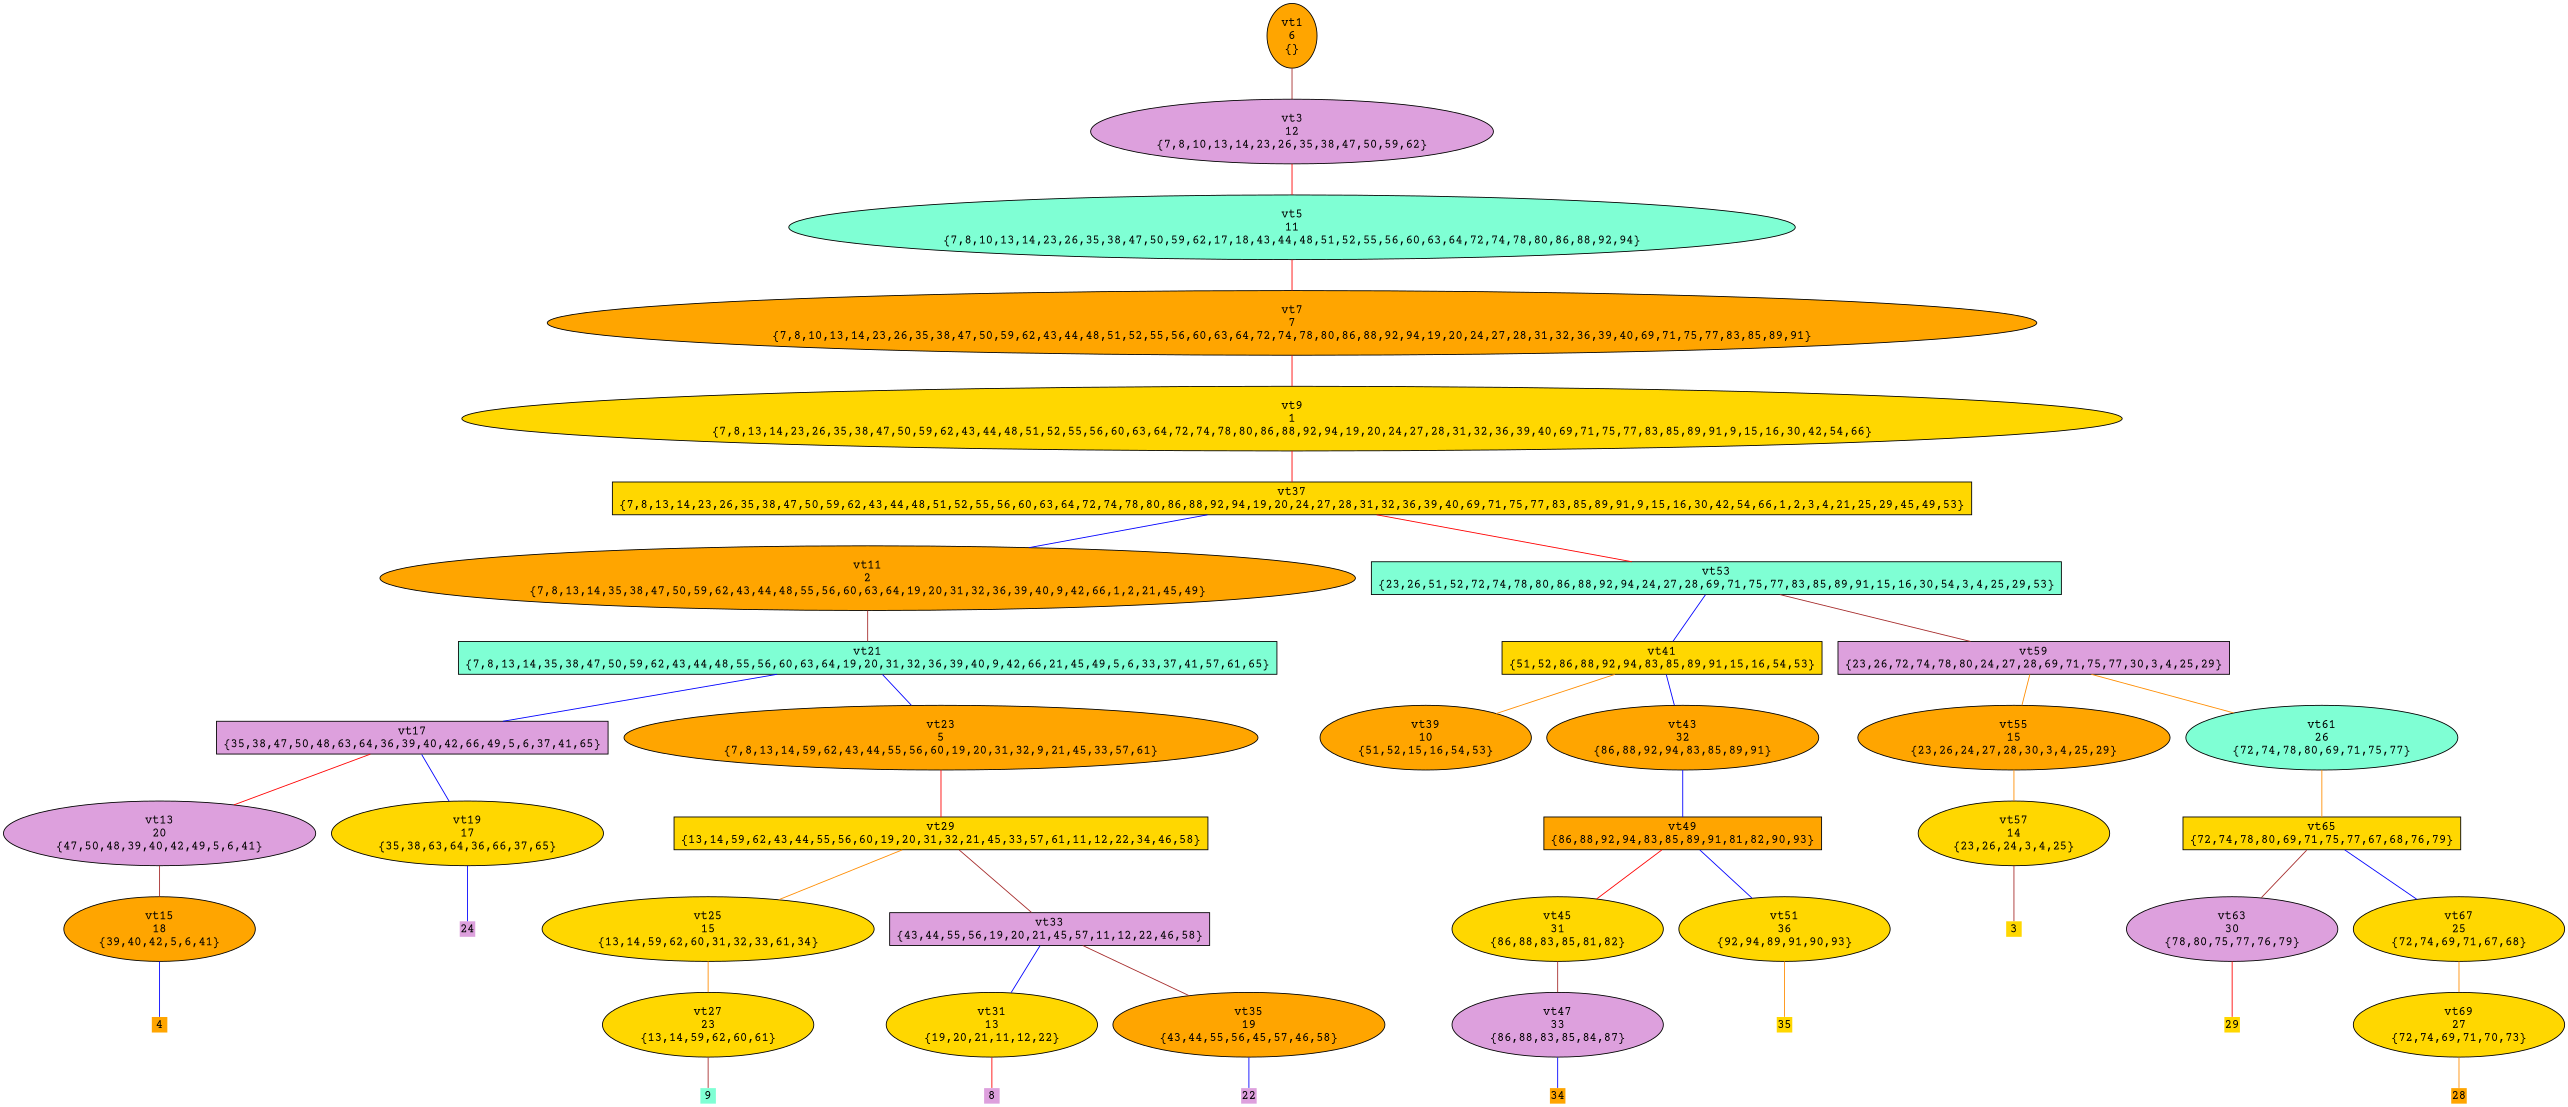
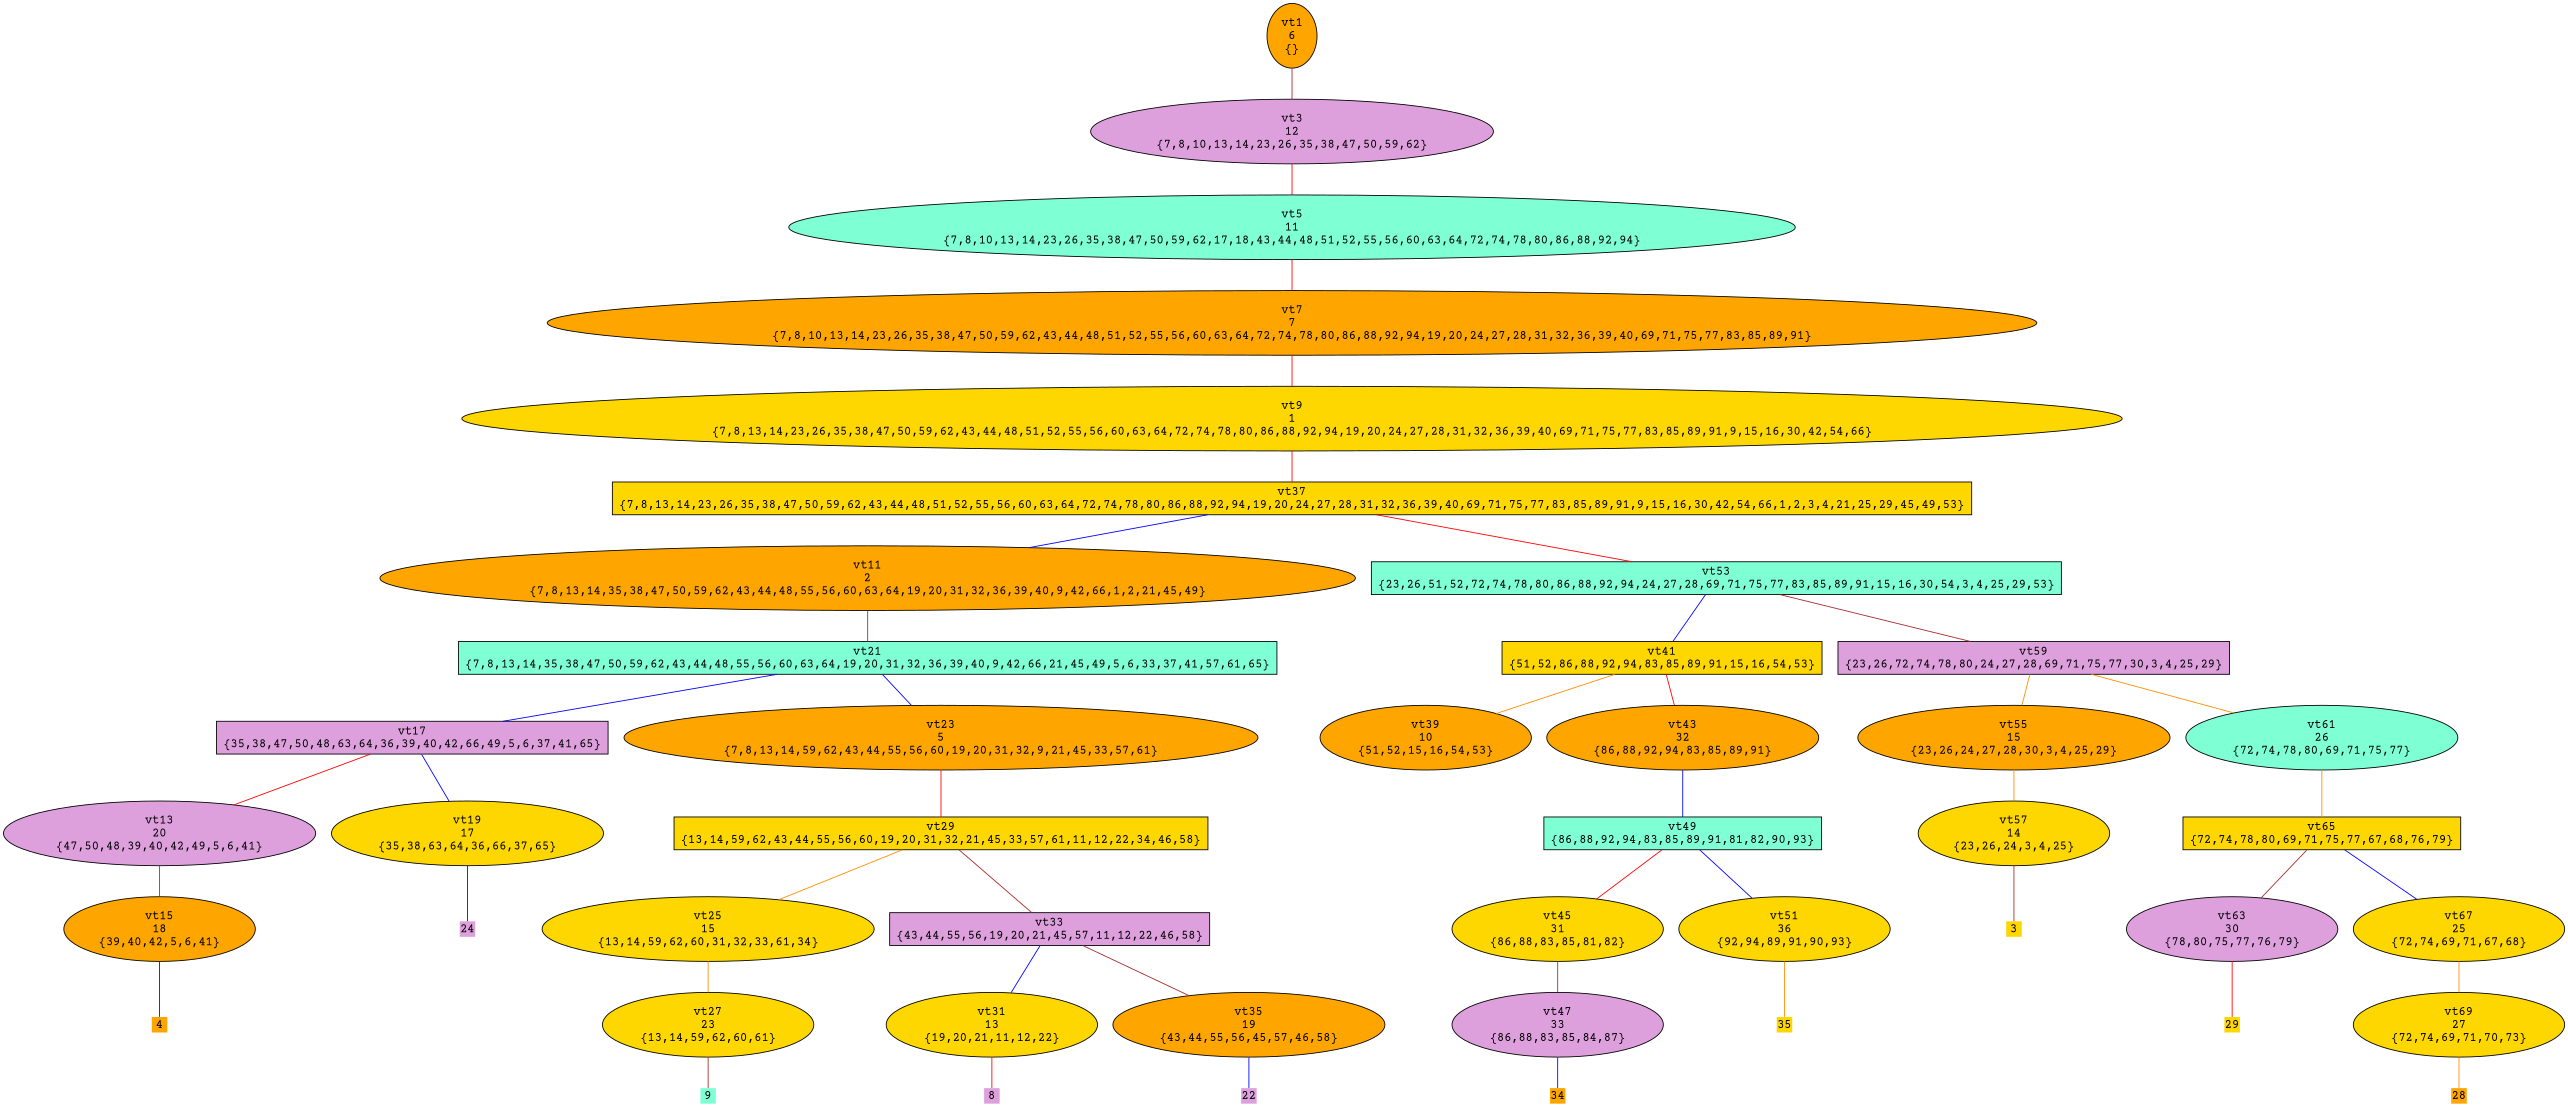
edge "vt41 {51,52,86,88,92,94,83,85,89,91,15,16,54,53}" -- "vt43 32 {86,88,92,94,83,85,89,91}": color blue -> red
node "vt49 {86,88,92,94,83,85,89,91,81,82,90,93}": fillcolor orange -> aquamarine
